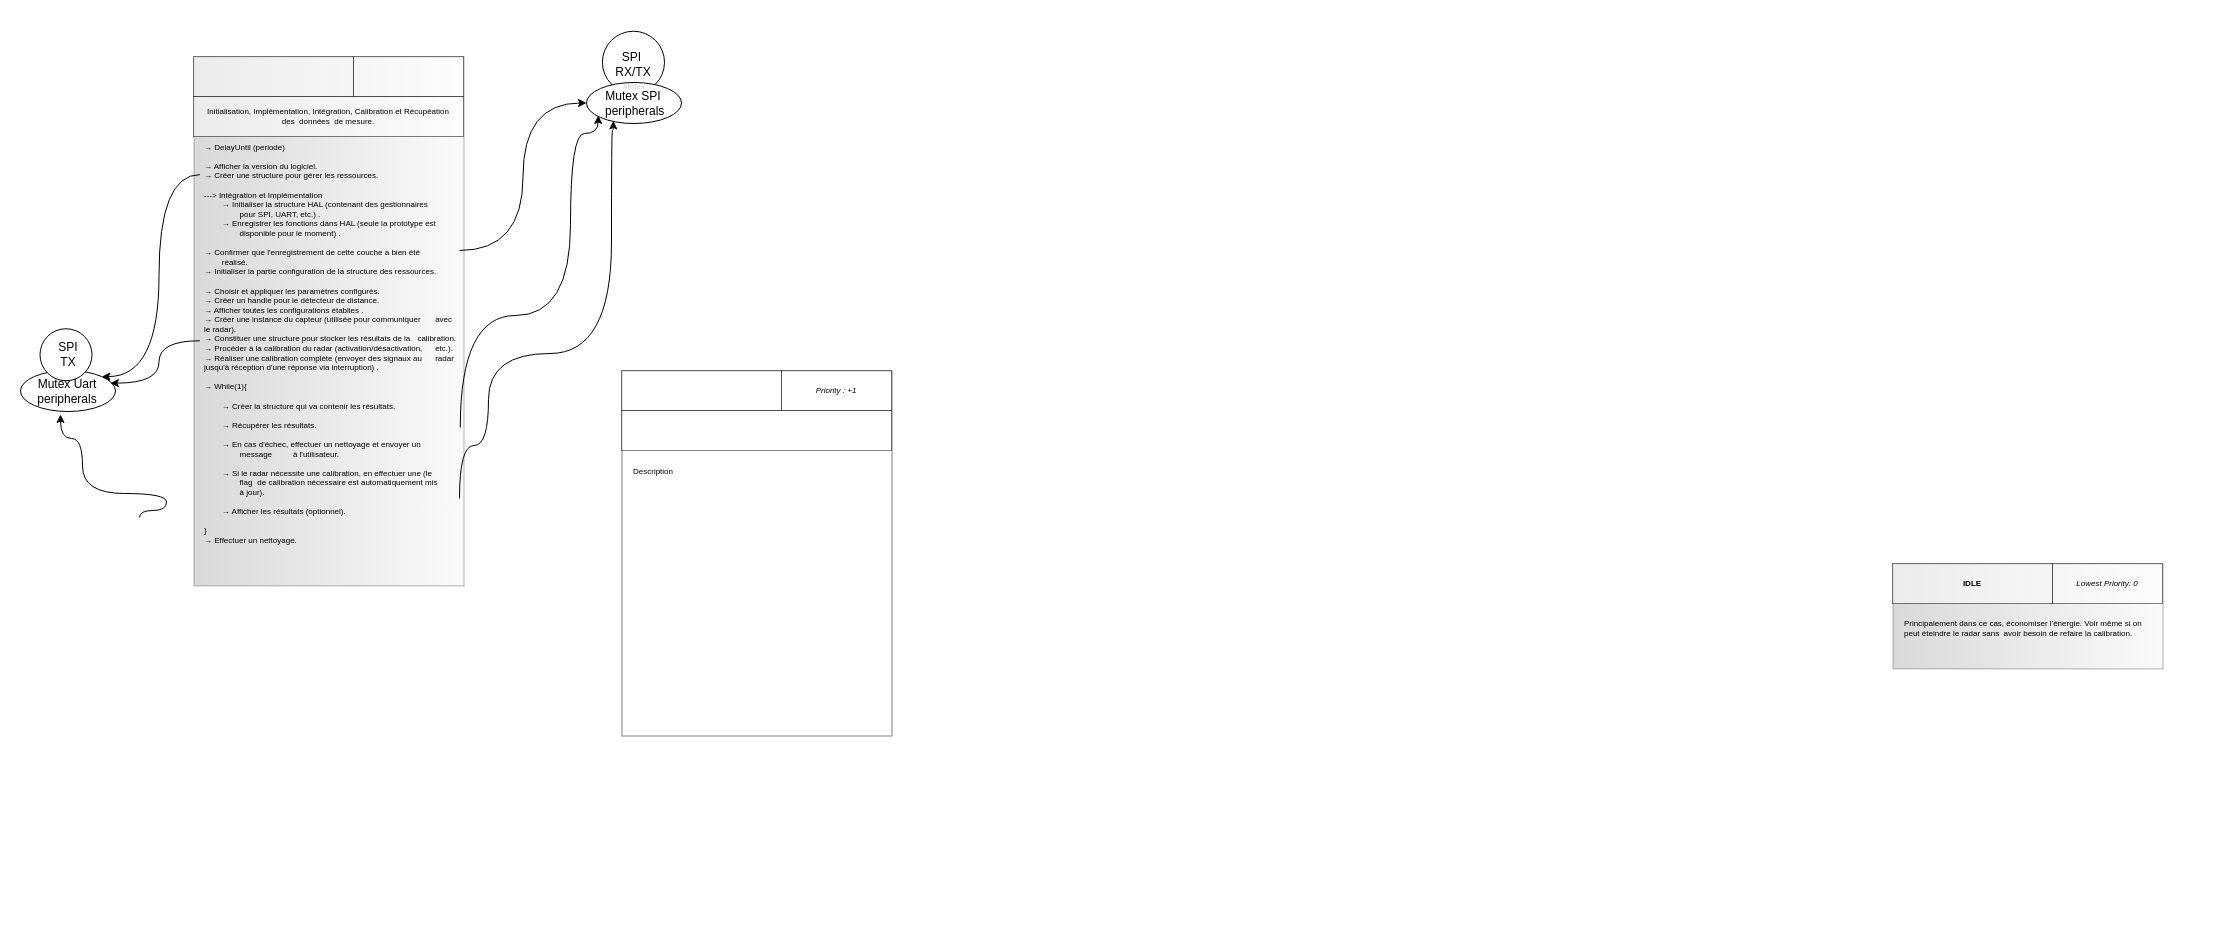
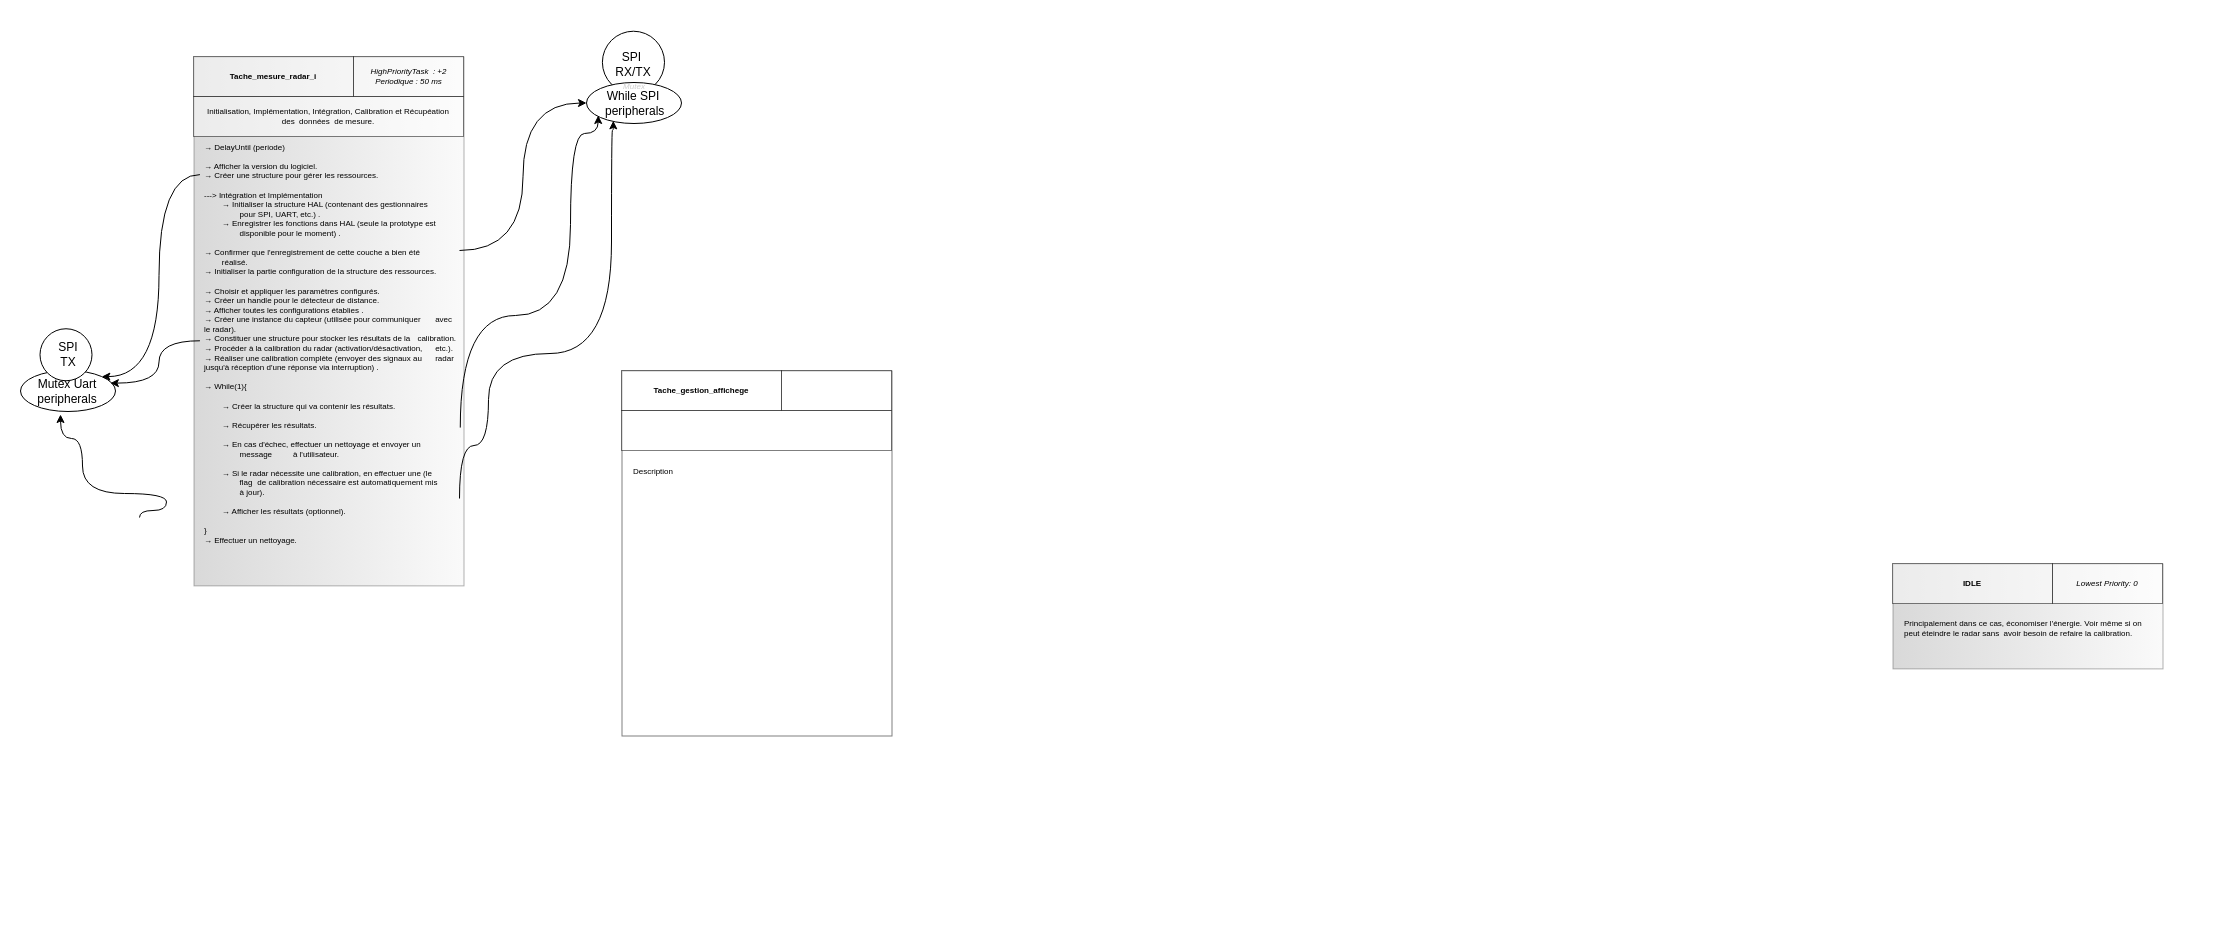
node "Tache_mesure_radar_i": added
node "HighPriorityTask : +2 Periodique : 50 ms": added
node "Mutex SPI peripherals": label "Mutex SPI peripherals" -> "While SPI peripherals"
node "Tache_gestion_affichege": added
node "Priority : +1": removed
